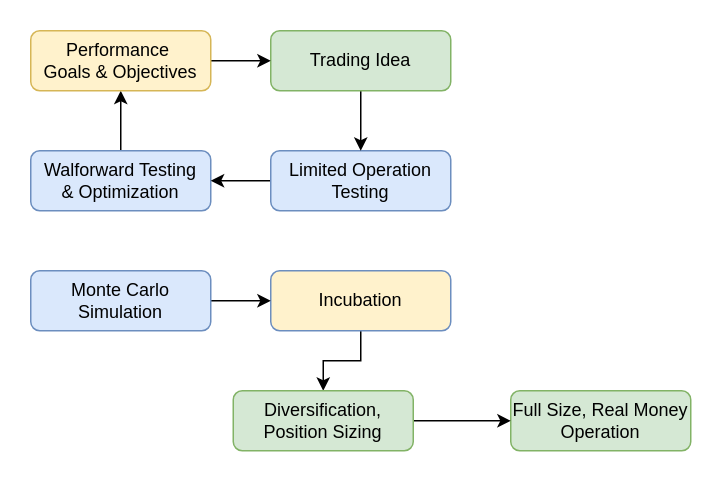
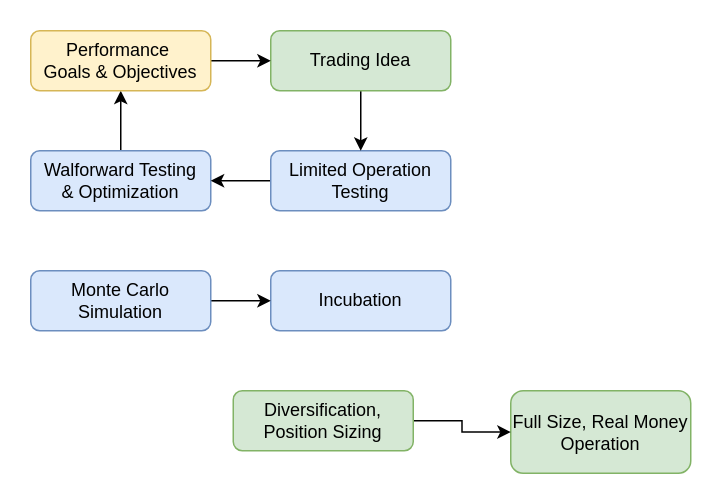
node "Incubation": fillcolor #fff2cc -> #dae8fc
edge "Incubation" -> "Diversification, Position Sizing": removed
node "Full Size, Real Money Operation": size 180x60 -> 180x83
